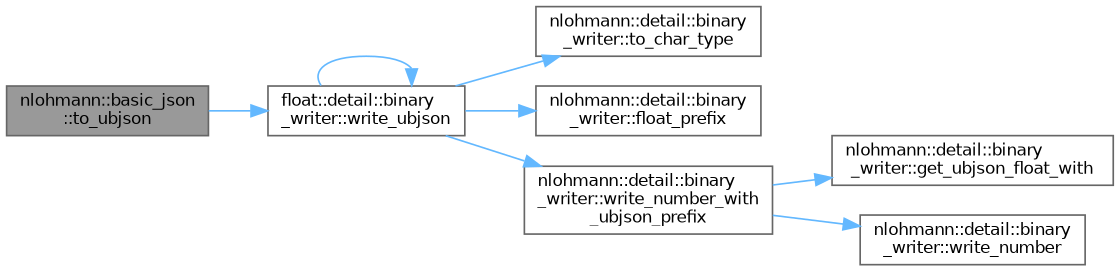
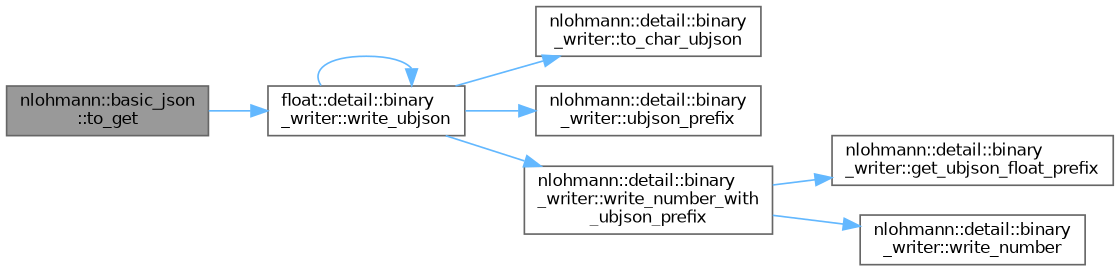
node "nlohmann::detail::binary _writer::to_char_type": label "nlohmann::detail::binary _writer::to_char_type" -> "nlohmann::detail::binary _writer::to_char_ubjson"
node "nlohmann::basic_json ::to_ubjson": label "nlohmann::basic_json ::to_ubjson" -> "nlohmann::basic_json ::to_get"
node "nlohmann::detail::binary _writer::float_prefix": label "nlohmann::detail::binary _writer::float_prefix" -> "nlohmann::detail::binary _writer::ubjson_prefix"
node "nlohmann::detail::binary _writer::get_ubjson_float_with": label "nlohmann::detail::binary _writer::get_ubjson_float_with" -> "nlohmann::detail::binary _writer::get_ubjson_float_prefix"
